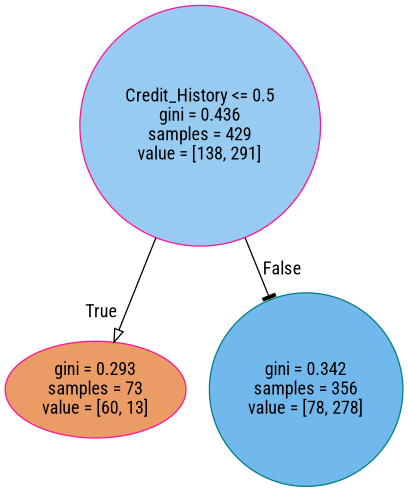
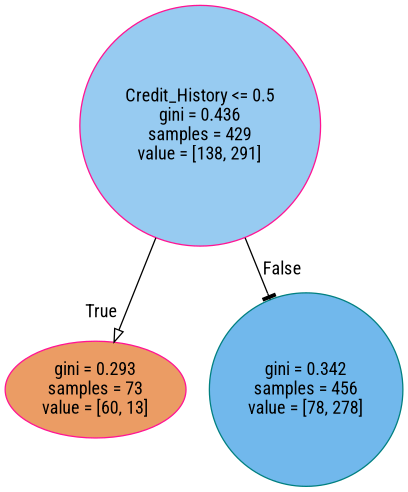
node "gini = 0.342 samples = 356 value = [78, 278]": label "gini = 0.342 samples = 356 value = [78, 278]" -> "gini = 0.342 samples = 456 value = [78, 278]"
